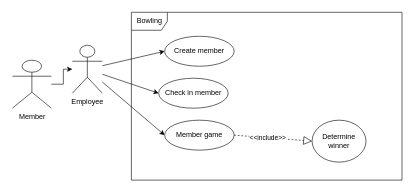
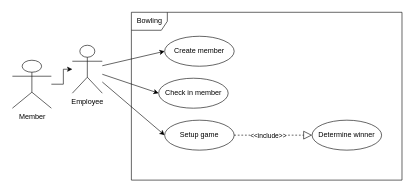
node "Member game": label "Member game" -> "Setup game"
node "Determine winner": size 54x42 -> 70x30
